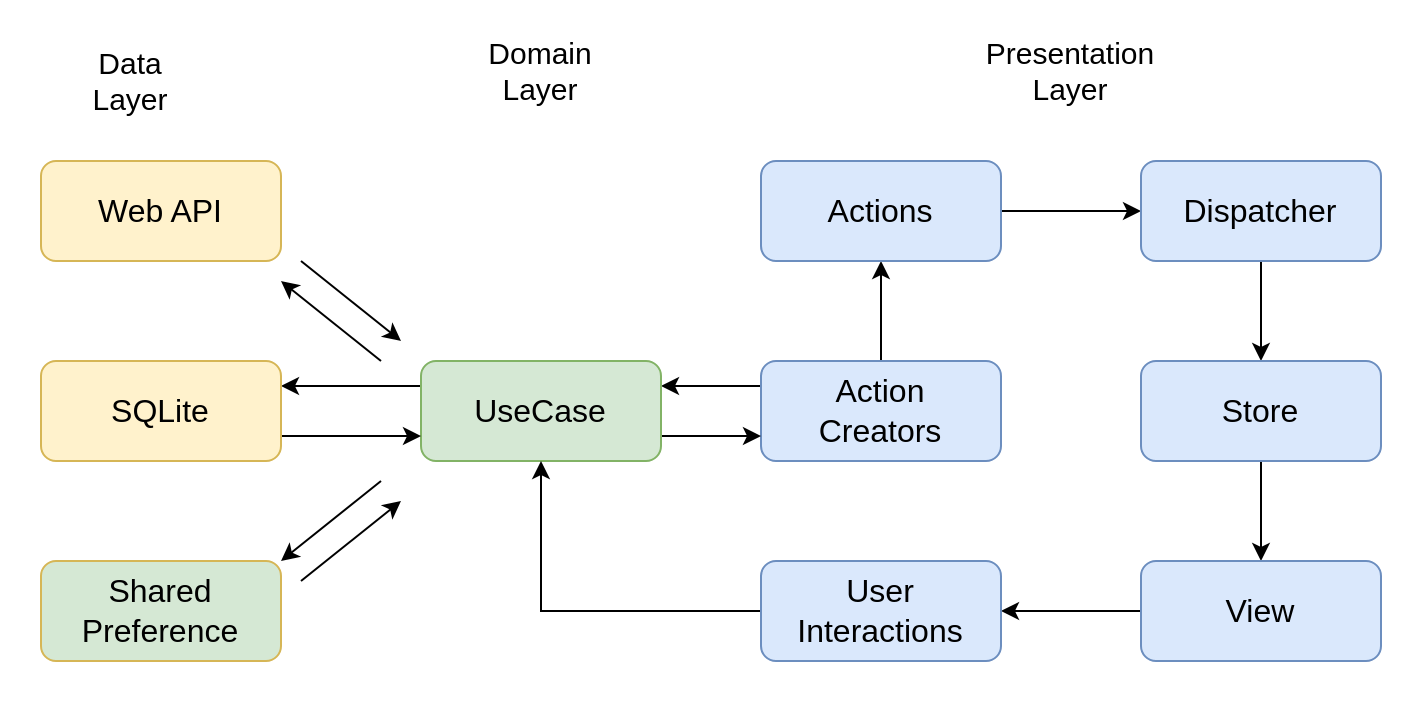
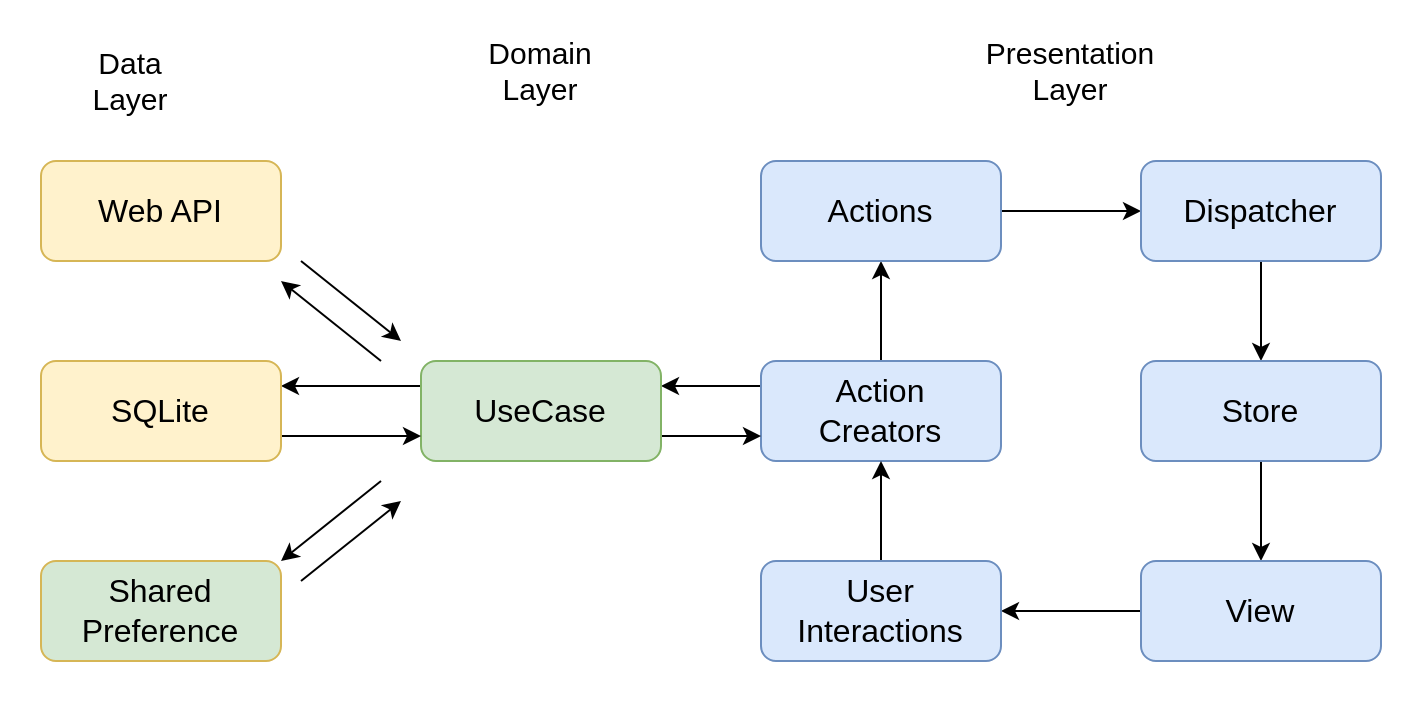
edge "User Interactions" -> "UseCase": now "User Interactions" -> "Action Creators"
